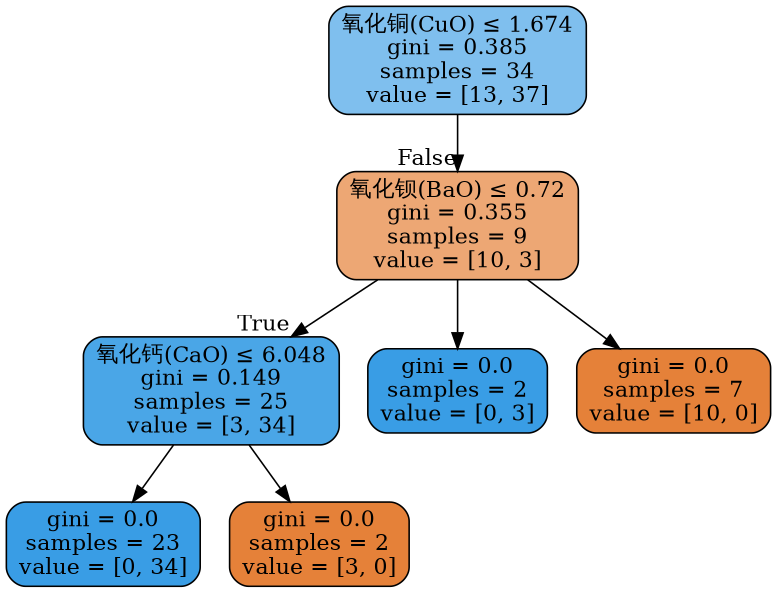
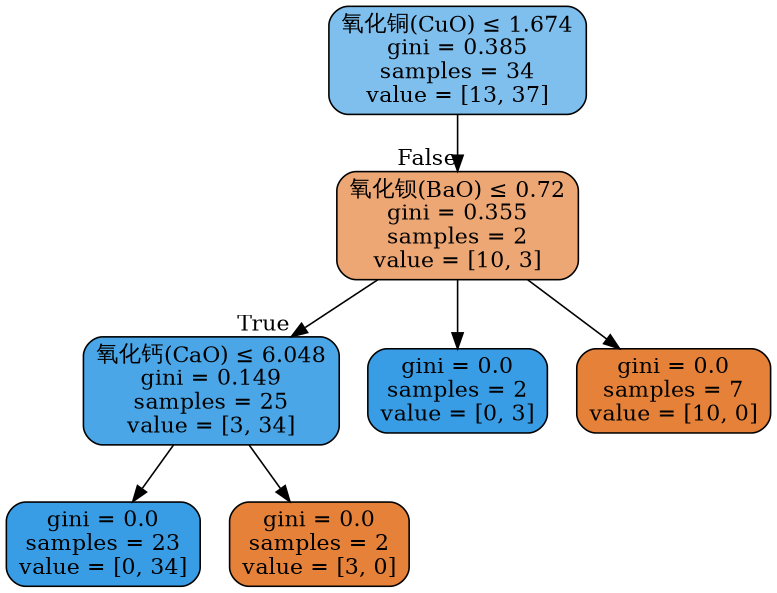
node "氧化钡(BaO) ≤ 0.72": text "samples = 9" -> "samples = 2"
